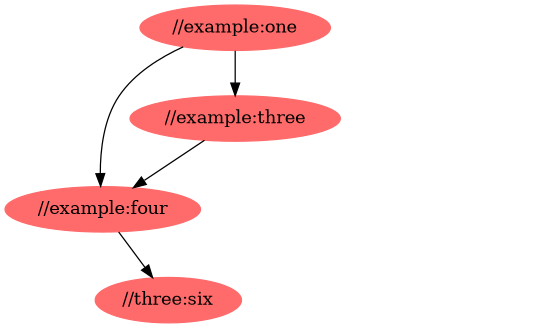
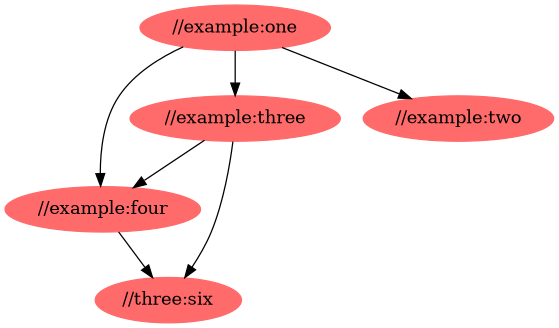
node "//example:two": added
edge "//example:three" -> "//three:six": added
